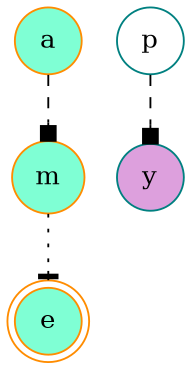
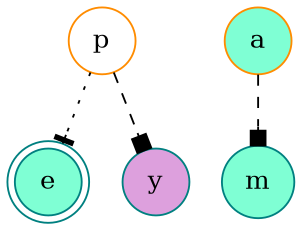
node "p": color teal -> darkorange
node "m": color darkorange -> teal
edge "m" -> "e": now "p" -> "e"
node "e": color darkorange -> teal
